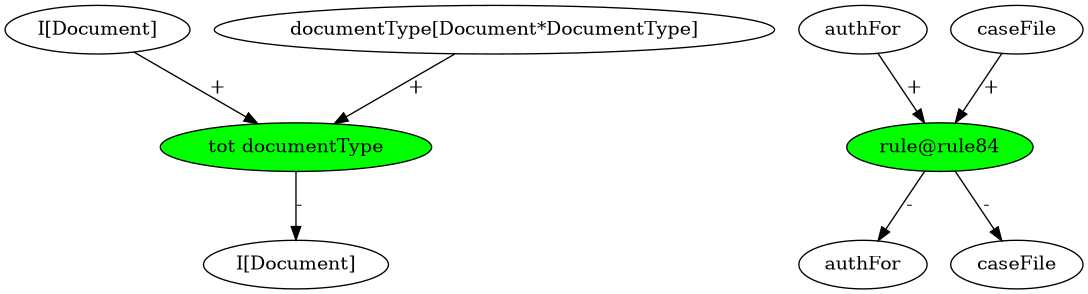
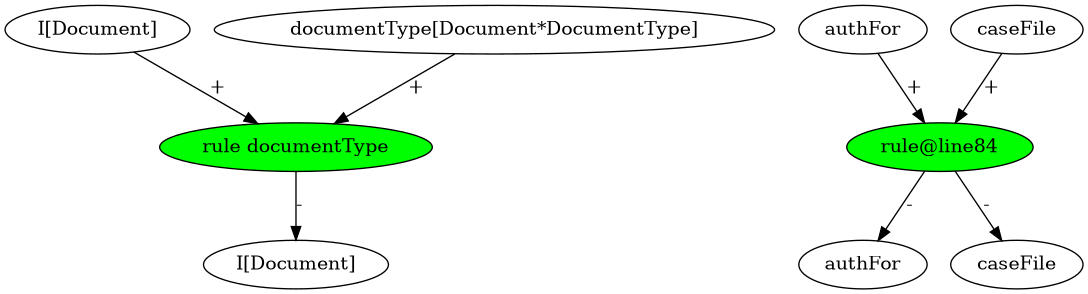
node "tot documentType": label "tot documentType" -> "rule documentType"
node "rule@rule84": label "rule@rule84" -> "rule@line84"
